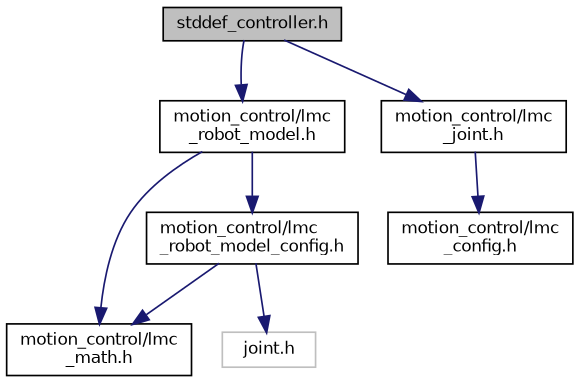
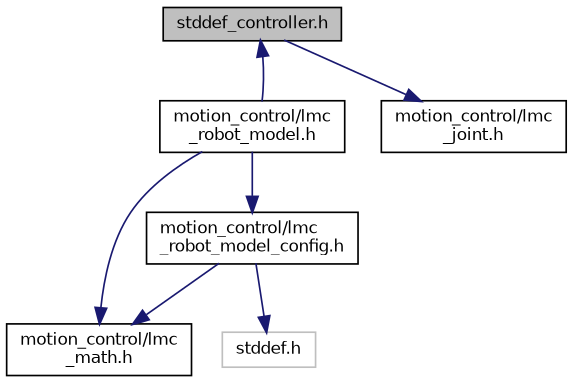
edge "stddef_controller.h" -> "motion_control/lmc _robot_model.h": reversed
node "motion_control/lmc _config.h": removed
node "joint.h": label "joint.h" -> "stddef.h"
